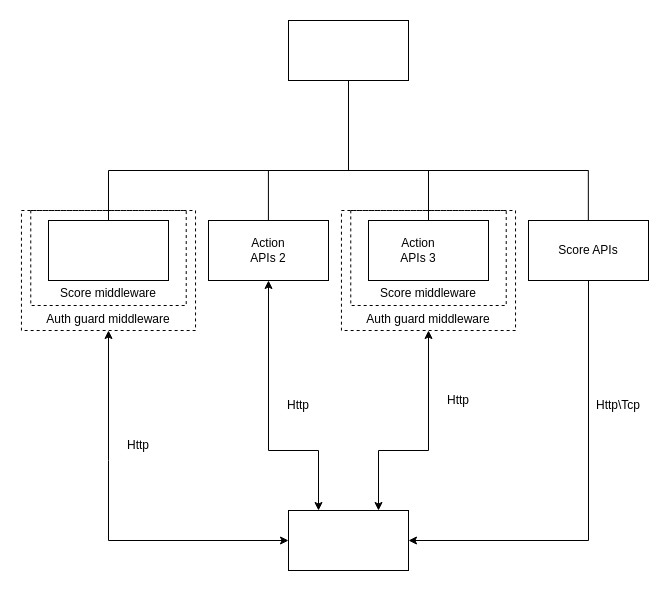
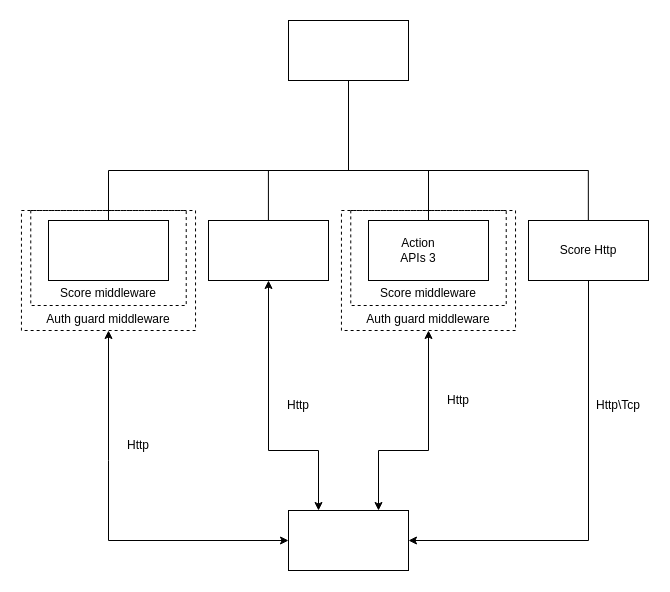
node "Action APIs 2": removed
node "Score APIs": label "Score APIs" -> "Score Http"
